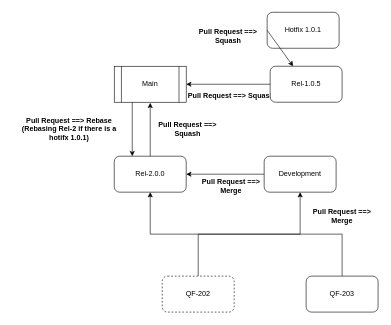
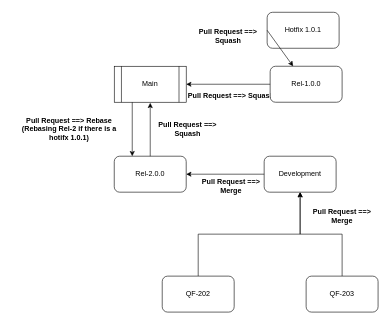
node "Rel-1.0.5": label "Rel-1.0.5" -> "Rel-1.0.0"
edge "QF-203" -> "Rel-2.0.0": now "QF-203" -> "Development"
node "QF-202": style dashed -> solid
